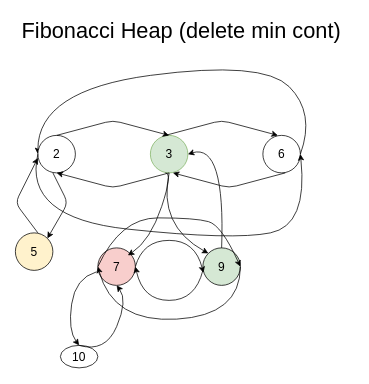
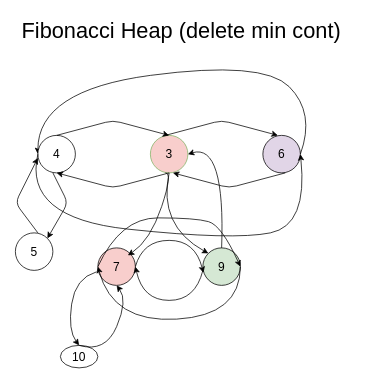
node "2": label "2" -> "4"
node "3": fillcolor #d5e8d4 -> #f8cecc
node "6": fillcolor #ffffff -> #e1d5e7
node "5": fillcolor #fff2cc -> #ffffff
